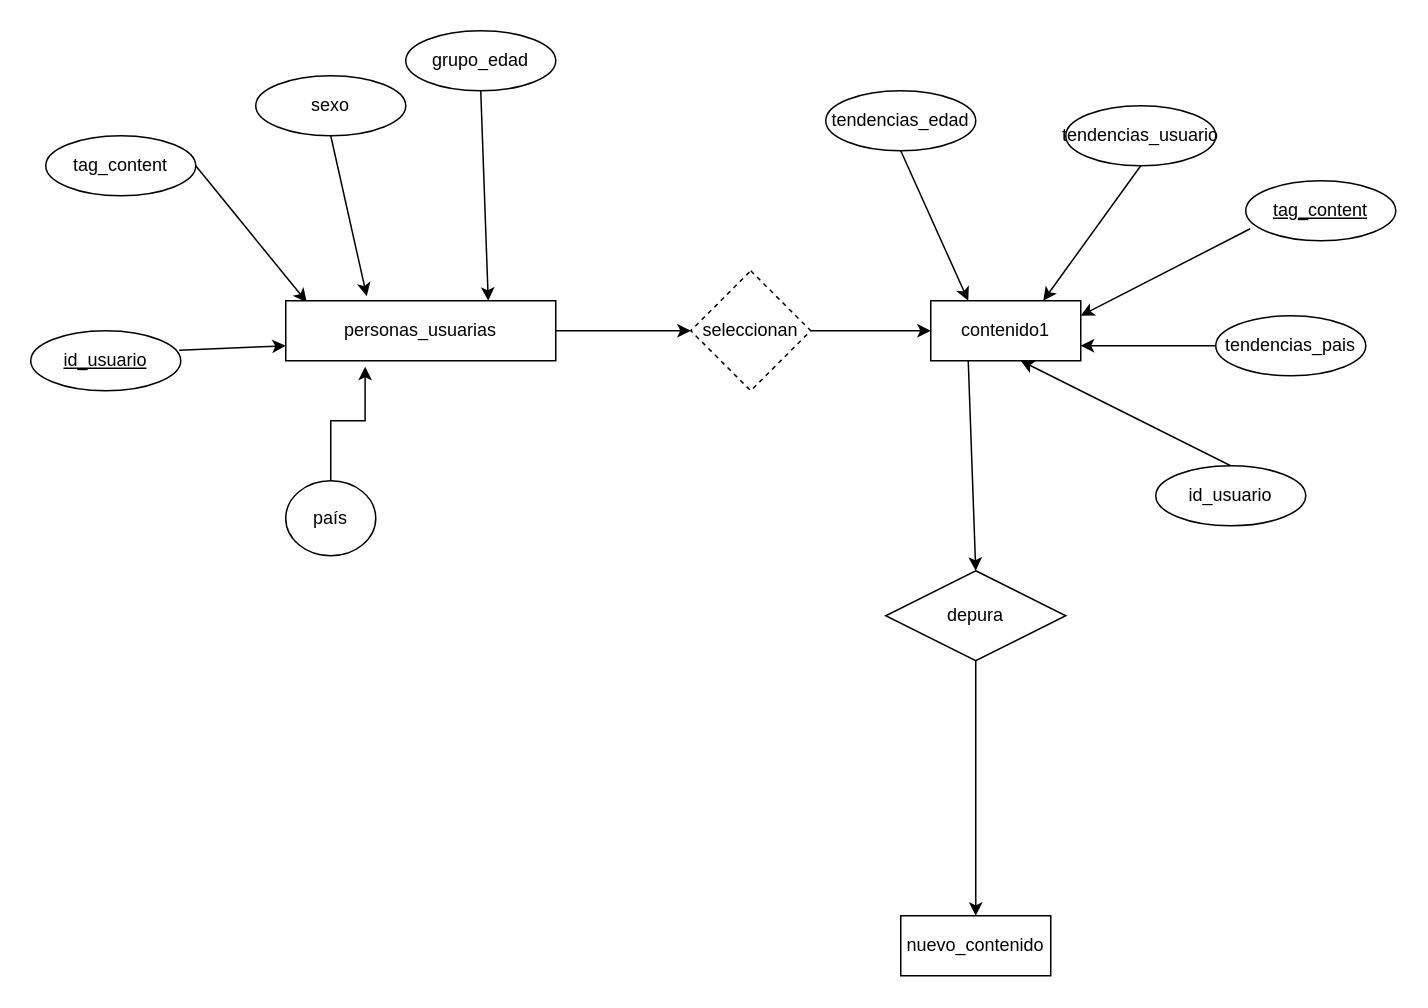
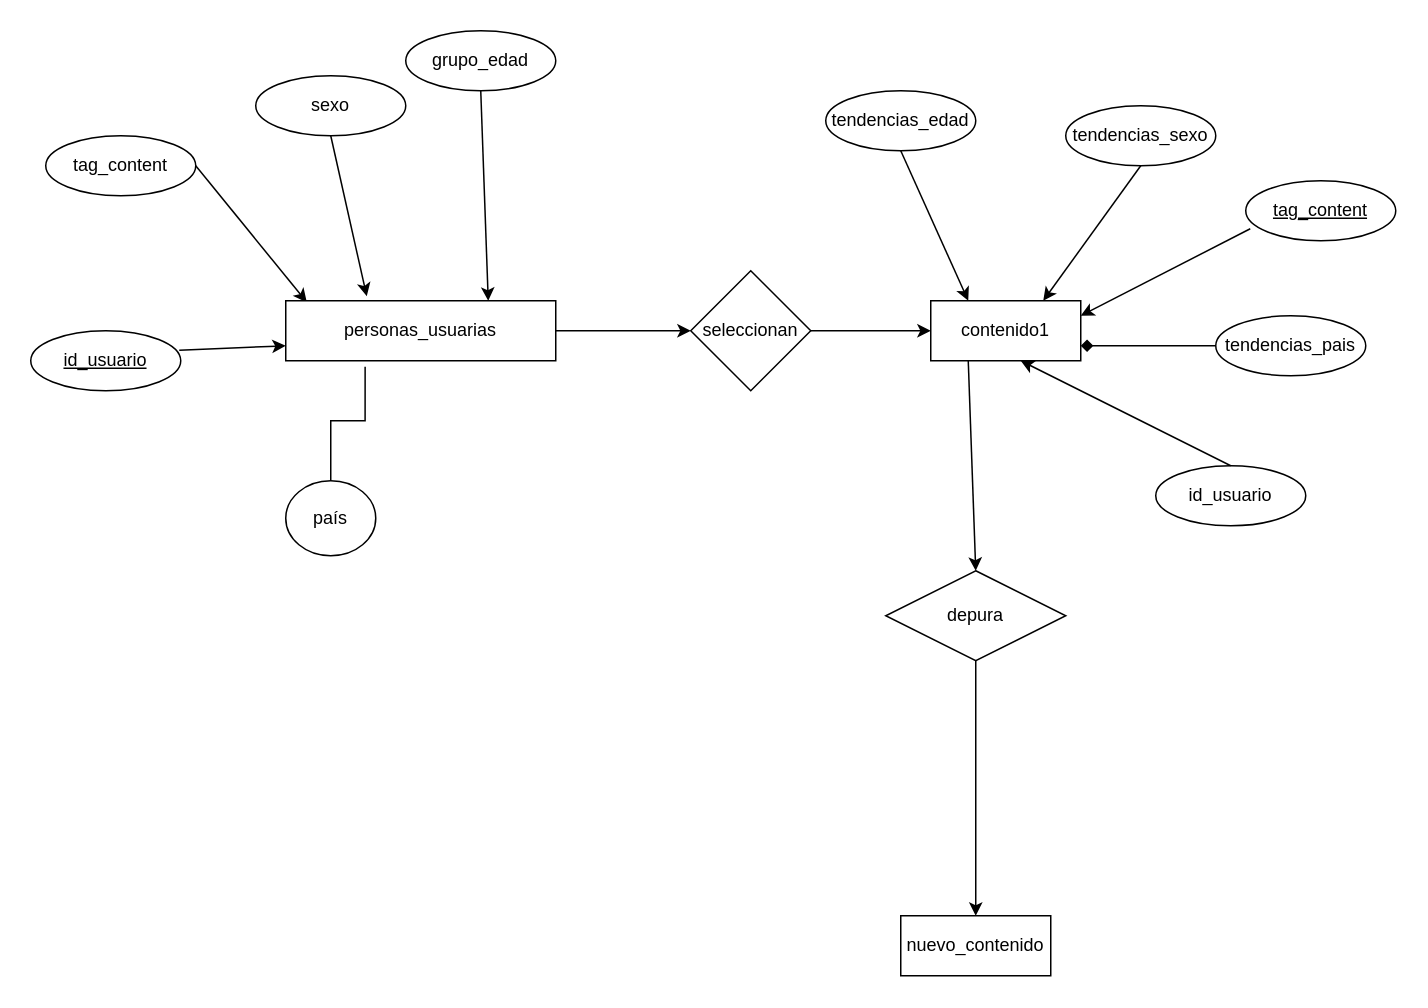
node "tendencias_usuario": label "tendencias_usuario" -> "tendencias_sexo"
node "seleccionan": style dashed -> solid
edge "tendencias_pais" -> "contenido1": arrowhead classic -> diamond
edge "país" -> "personas_usuarias": arrowhead classic -> none
